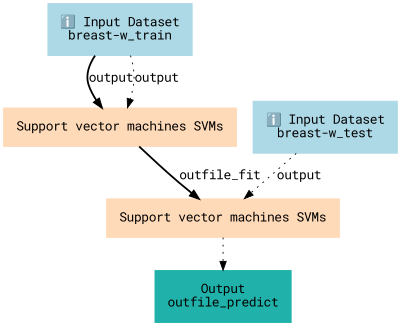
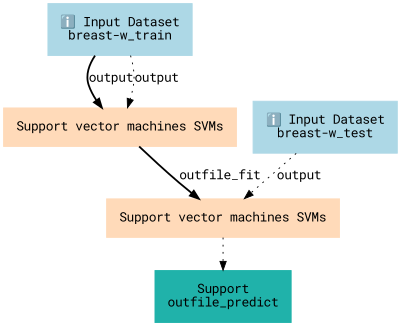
node "Output outfile_predict": label "Output outfile_predict" -> "Support outfile_predict"
